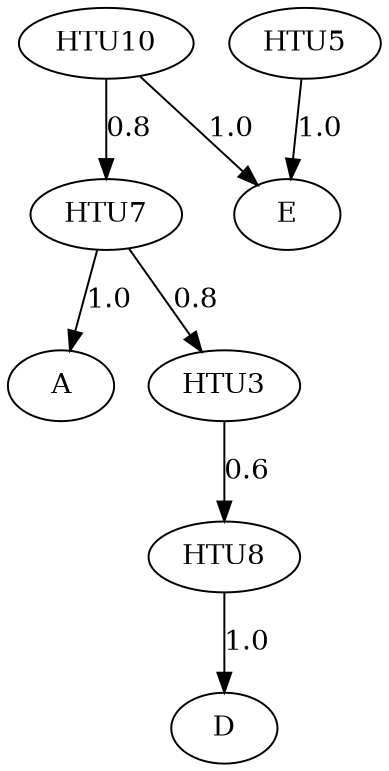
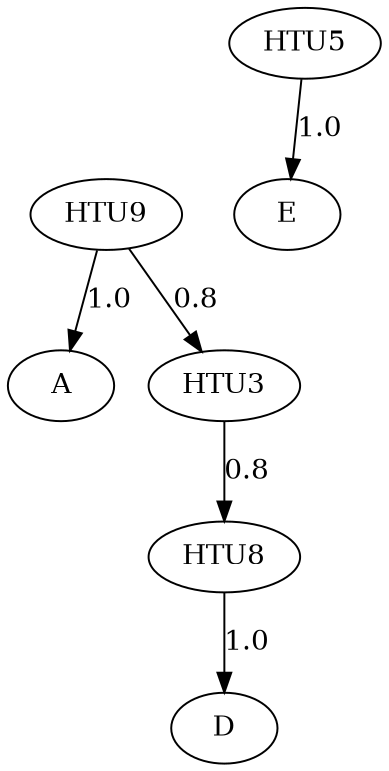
node "HTU10": removed
node "HTU7": label "HTU7" -> "HTU9"
edge "HTU3" -> "HTU8": label "0.6" -> "0.8"
